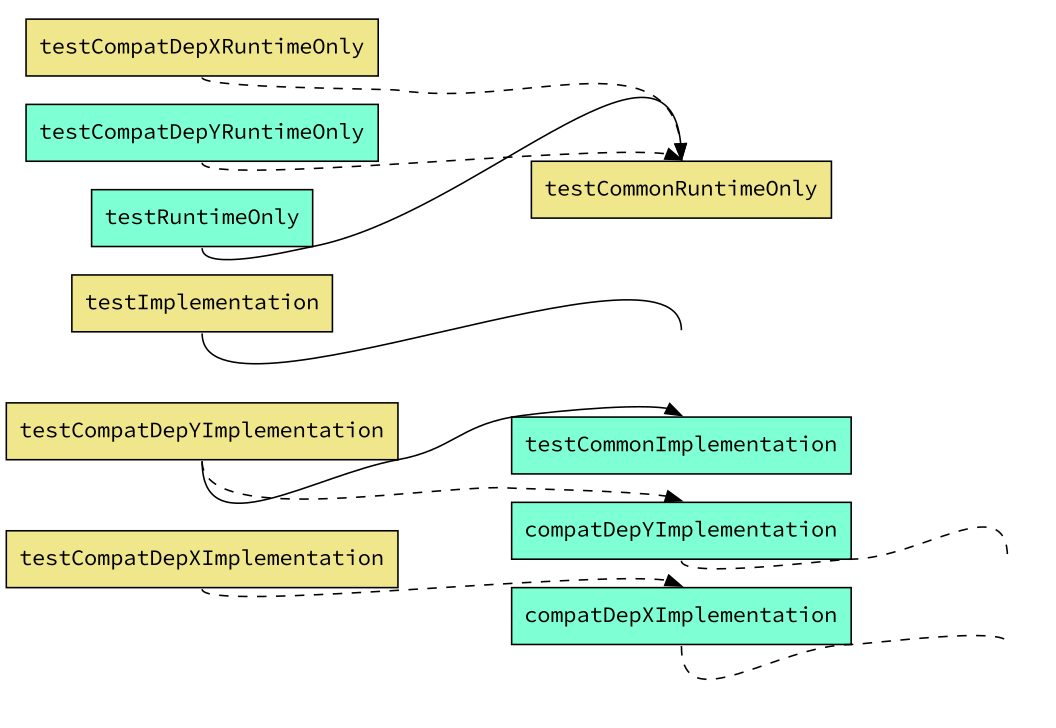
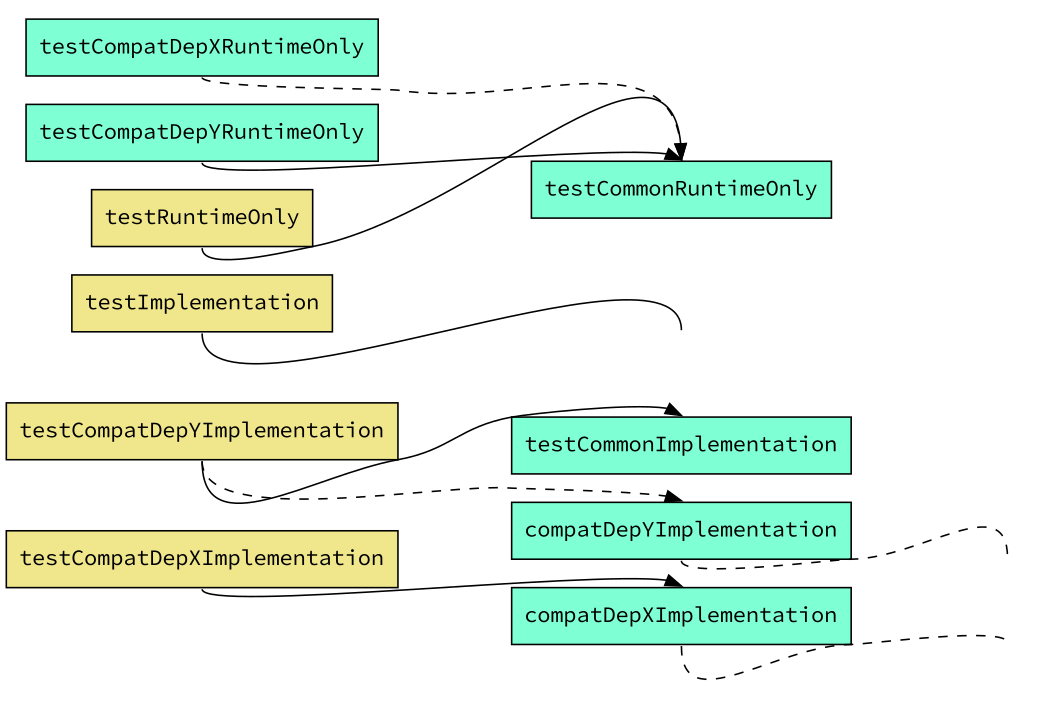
node "testCompatDepXRuntimeOnly": fillcolor khaki -> aquamarine
edge "testCompatDepYRuntimeOnly" -> "testCommonRuntimeOnly": style dashed -> solid
node "testCommonRuntimeOnly": fillcolor khaki -> aquamarine
node "testRuntimeOnly": fillcolor aquamarine -> khaki
edge "testCompatDepXImplementation" -> "compatDepXImplementation": style dashed -> solid
